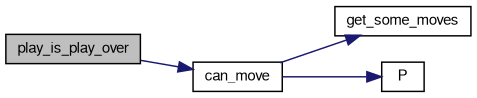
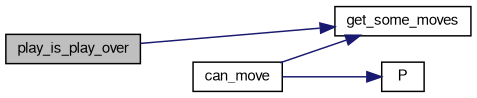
edge "play_is_play_over" -> "can_move": now "play_is_play_over" -> "get_some_moves"
